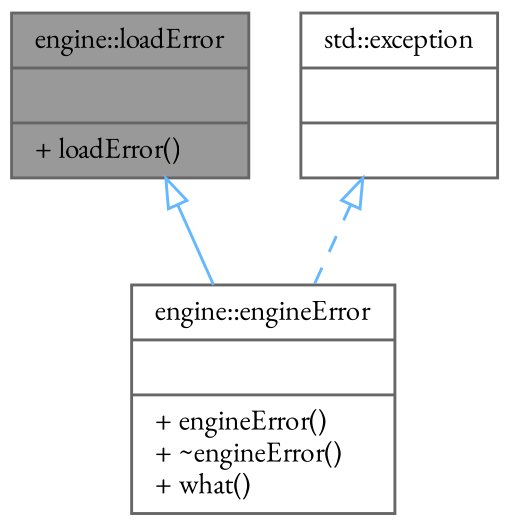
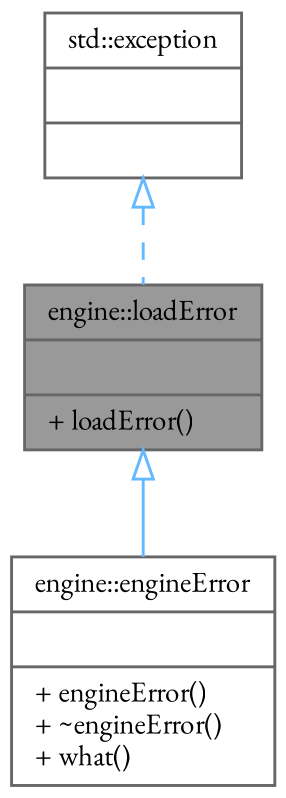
edge "engine::engineError" -> "std::exception": now "engine::loadError" -> "std::exception"
